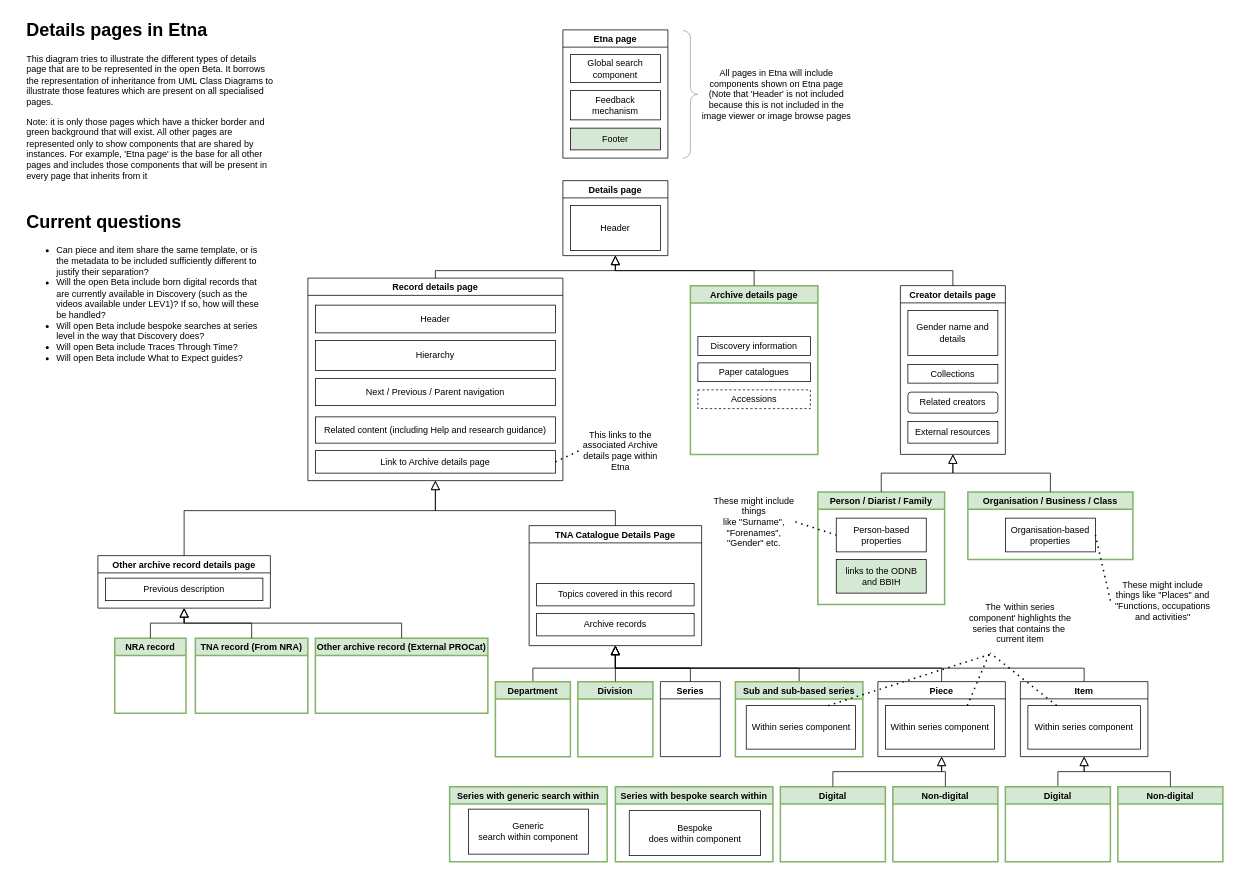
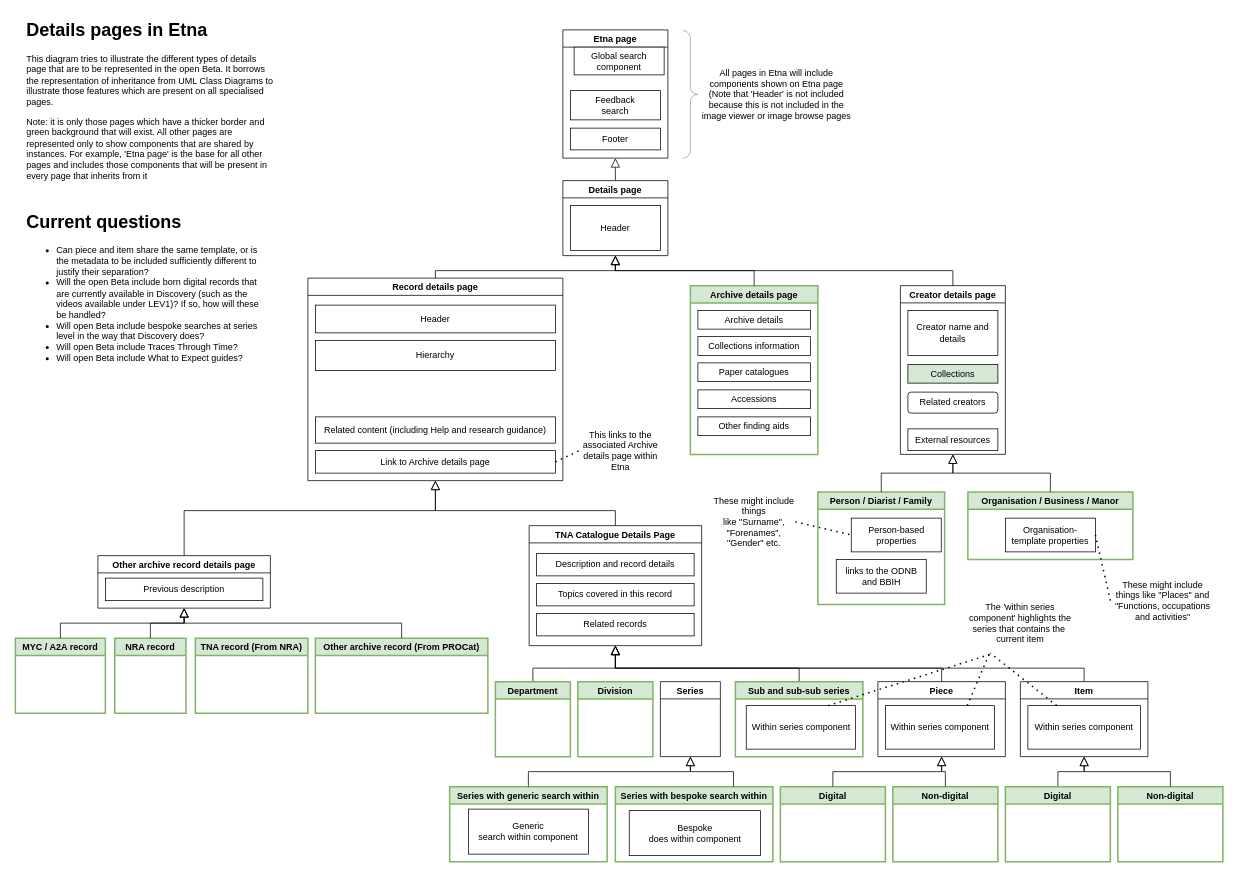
node "Global search component": moved (615, 68) -> (619, 61)
node "Feedback mechanism": label "Feedback mechanism" -> "Feedback search"
node "Footer": fillcolor #d5e8d4 -> #ffffff
edge "Details page" -> "Etna page": added
node "Archive details": added
node "Gender name and details": label "Gender name and details" -> "Creator name and details"
node "Discovery information": label "Discovery information" -> "Collections information"
node "Collections": fillcolor #ffffff -> #d5e8d4
node "Next / Previous / Parent navigation": removed
node "Accessions": style dashed -> solid
node "Other finding aids": added
node "External resources": moved (953, 432) -> (953, 440)
node "Organisation / Business / Class": label "Organisation / Business / Class" -> "Organisation / Business / Manor"
node "Person-based properties": moved (881, 535) -> (896, 535)
node "Organisation-based properties": label "Organisation-based properties" -> "Organisation-template properties"
node "Description and record details": added
node "links to the ODNB and BBIH": fillcolor #d5e8d4 -> #ffffff
edge "MYC / A2A record" -> "Other archive record details page": added
node "Archive records": label "Archive records" -> "Related records"
edge "TNA record (From NRA)" -> "Other archive record details page": removed
node "Other archive record (External PROCat)": label "Other archive record (External PROCat)" -> "Other archive record (From PROCat)"
node "MYC / A2A record": added
edge "Division" -> "TNA Catalogue Details Page": removed
edge "Series" -> "TNA Catalogue Details Page": removed
node "Sub and sub-based series": label "Sub and sub-based series" -> "Sub and sub-sub series"
edge "Series with generic search within" -> "Series": added
edge "Series with bespoke search within" -> "Series": added
